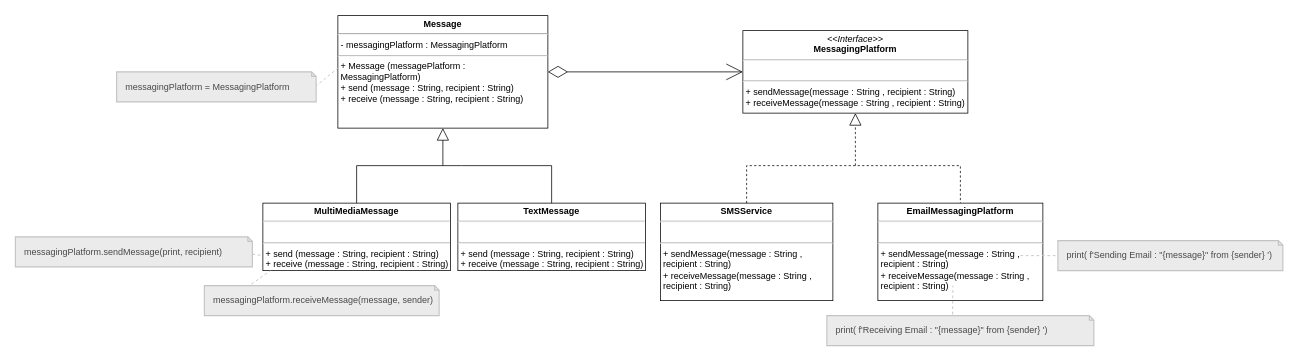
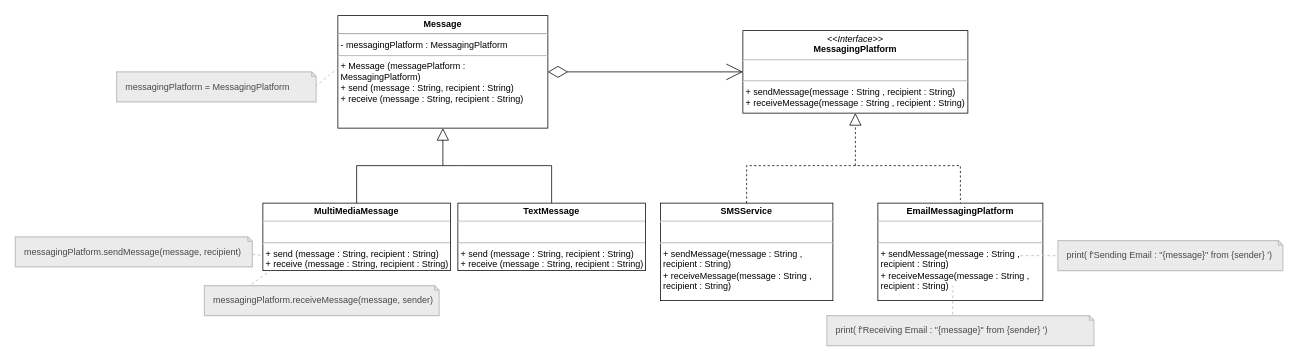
node "messagingPlatform.sendMessage(print, recipient)": label "messagingPlatform.sendMessage(print, recipient)" -> "messagingPlatform.sendMessage(message, recipient)"
